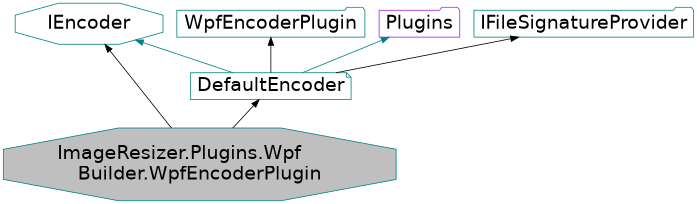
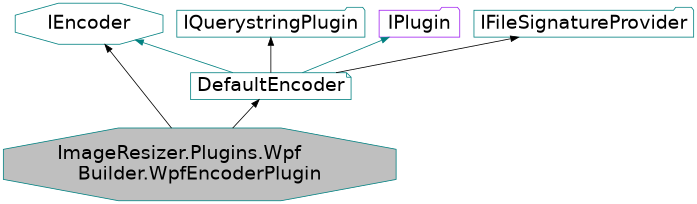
node "WpfEncoderPlugin": label "WpfEncoderPlugin" -> "IQuerystringPlugin"
node "Plugins": label "Plugins" -> "IPlugin"
